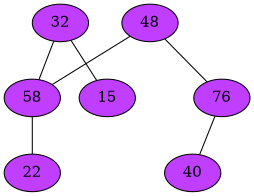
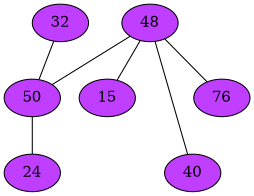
edge "32" -- "15": now "48" -- "15"
node "58": label "58" -> "50"
edge "76" -- "40": now "48" -- "40"
node "22": label "22" -> "24"
